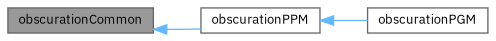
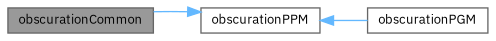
edge "obscurationPPM" -> "obscurationCommon": reversed
